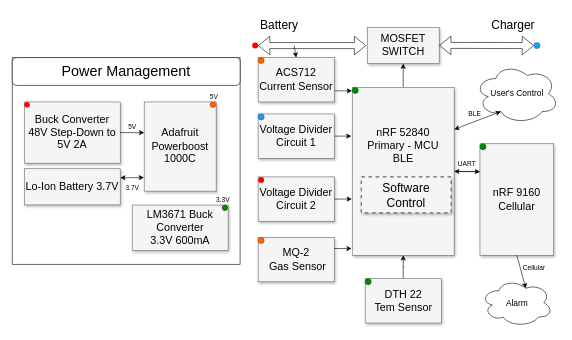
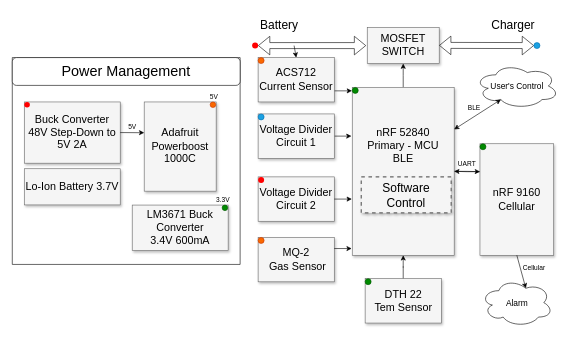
node "User's Control": size 84x60 -> 84x45
edge "Adafruit Powerboost 1000C" -- "Lo-Ion Battery 3.7V": removed, label "3.7V"
node "LM3671 Buck Converter 3.3V 600mA": label "LM3671 Buck Converter 3.3V 600mA" -> "LM3671 Buck Converter 3.4V 600mA"
